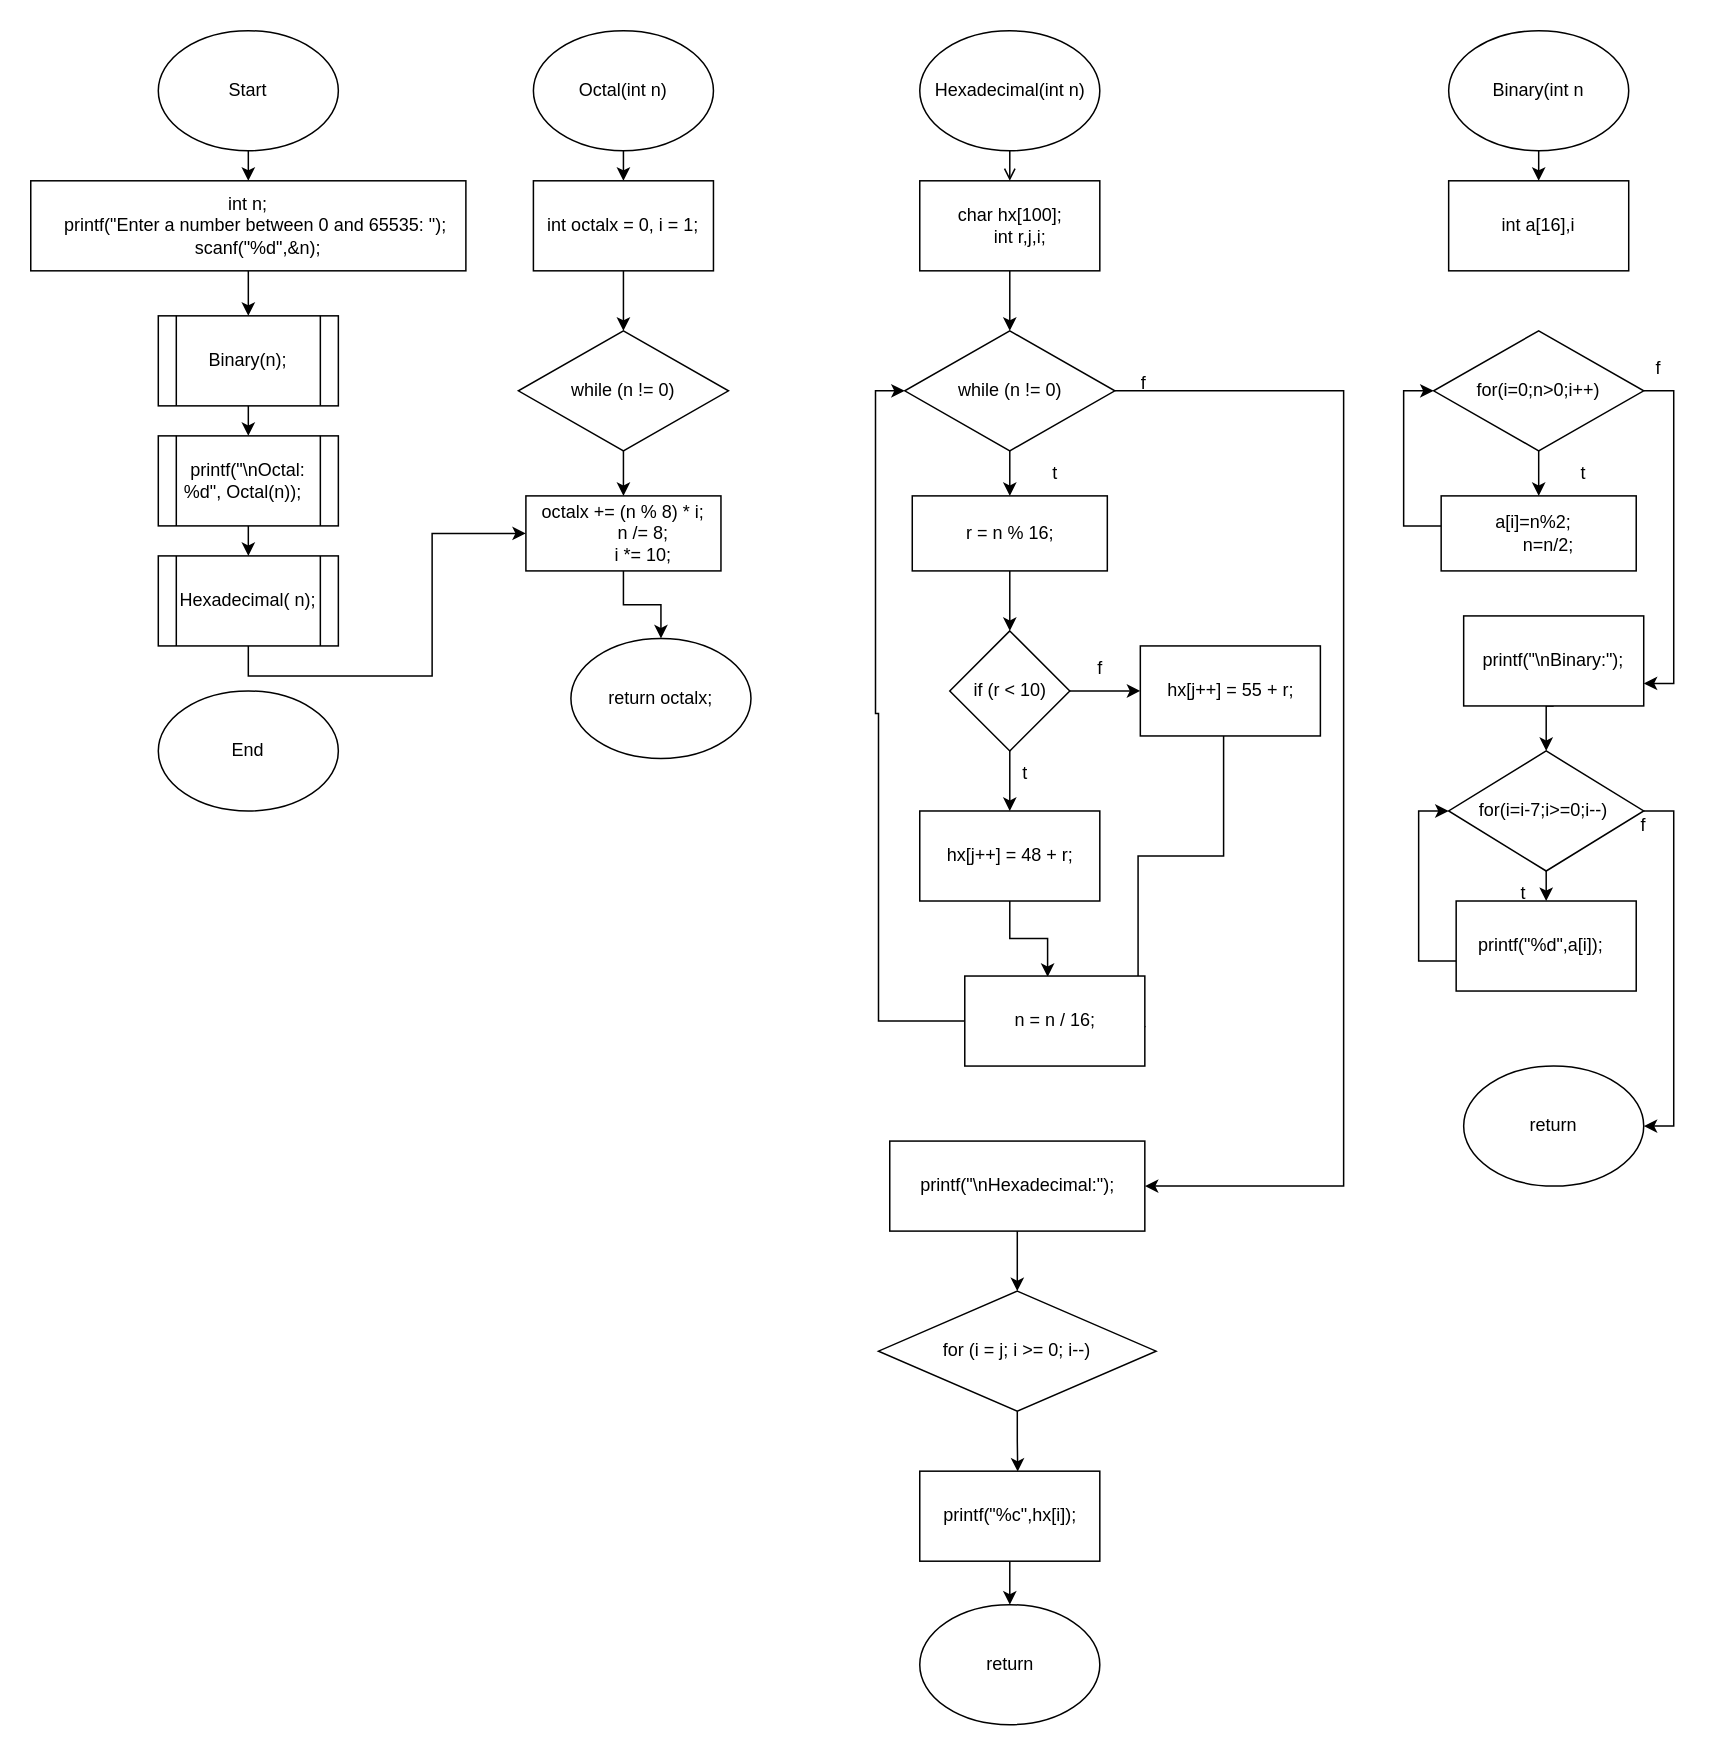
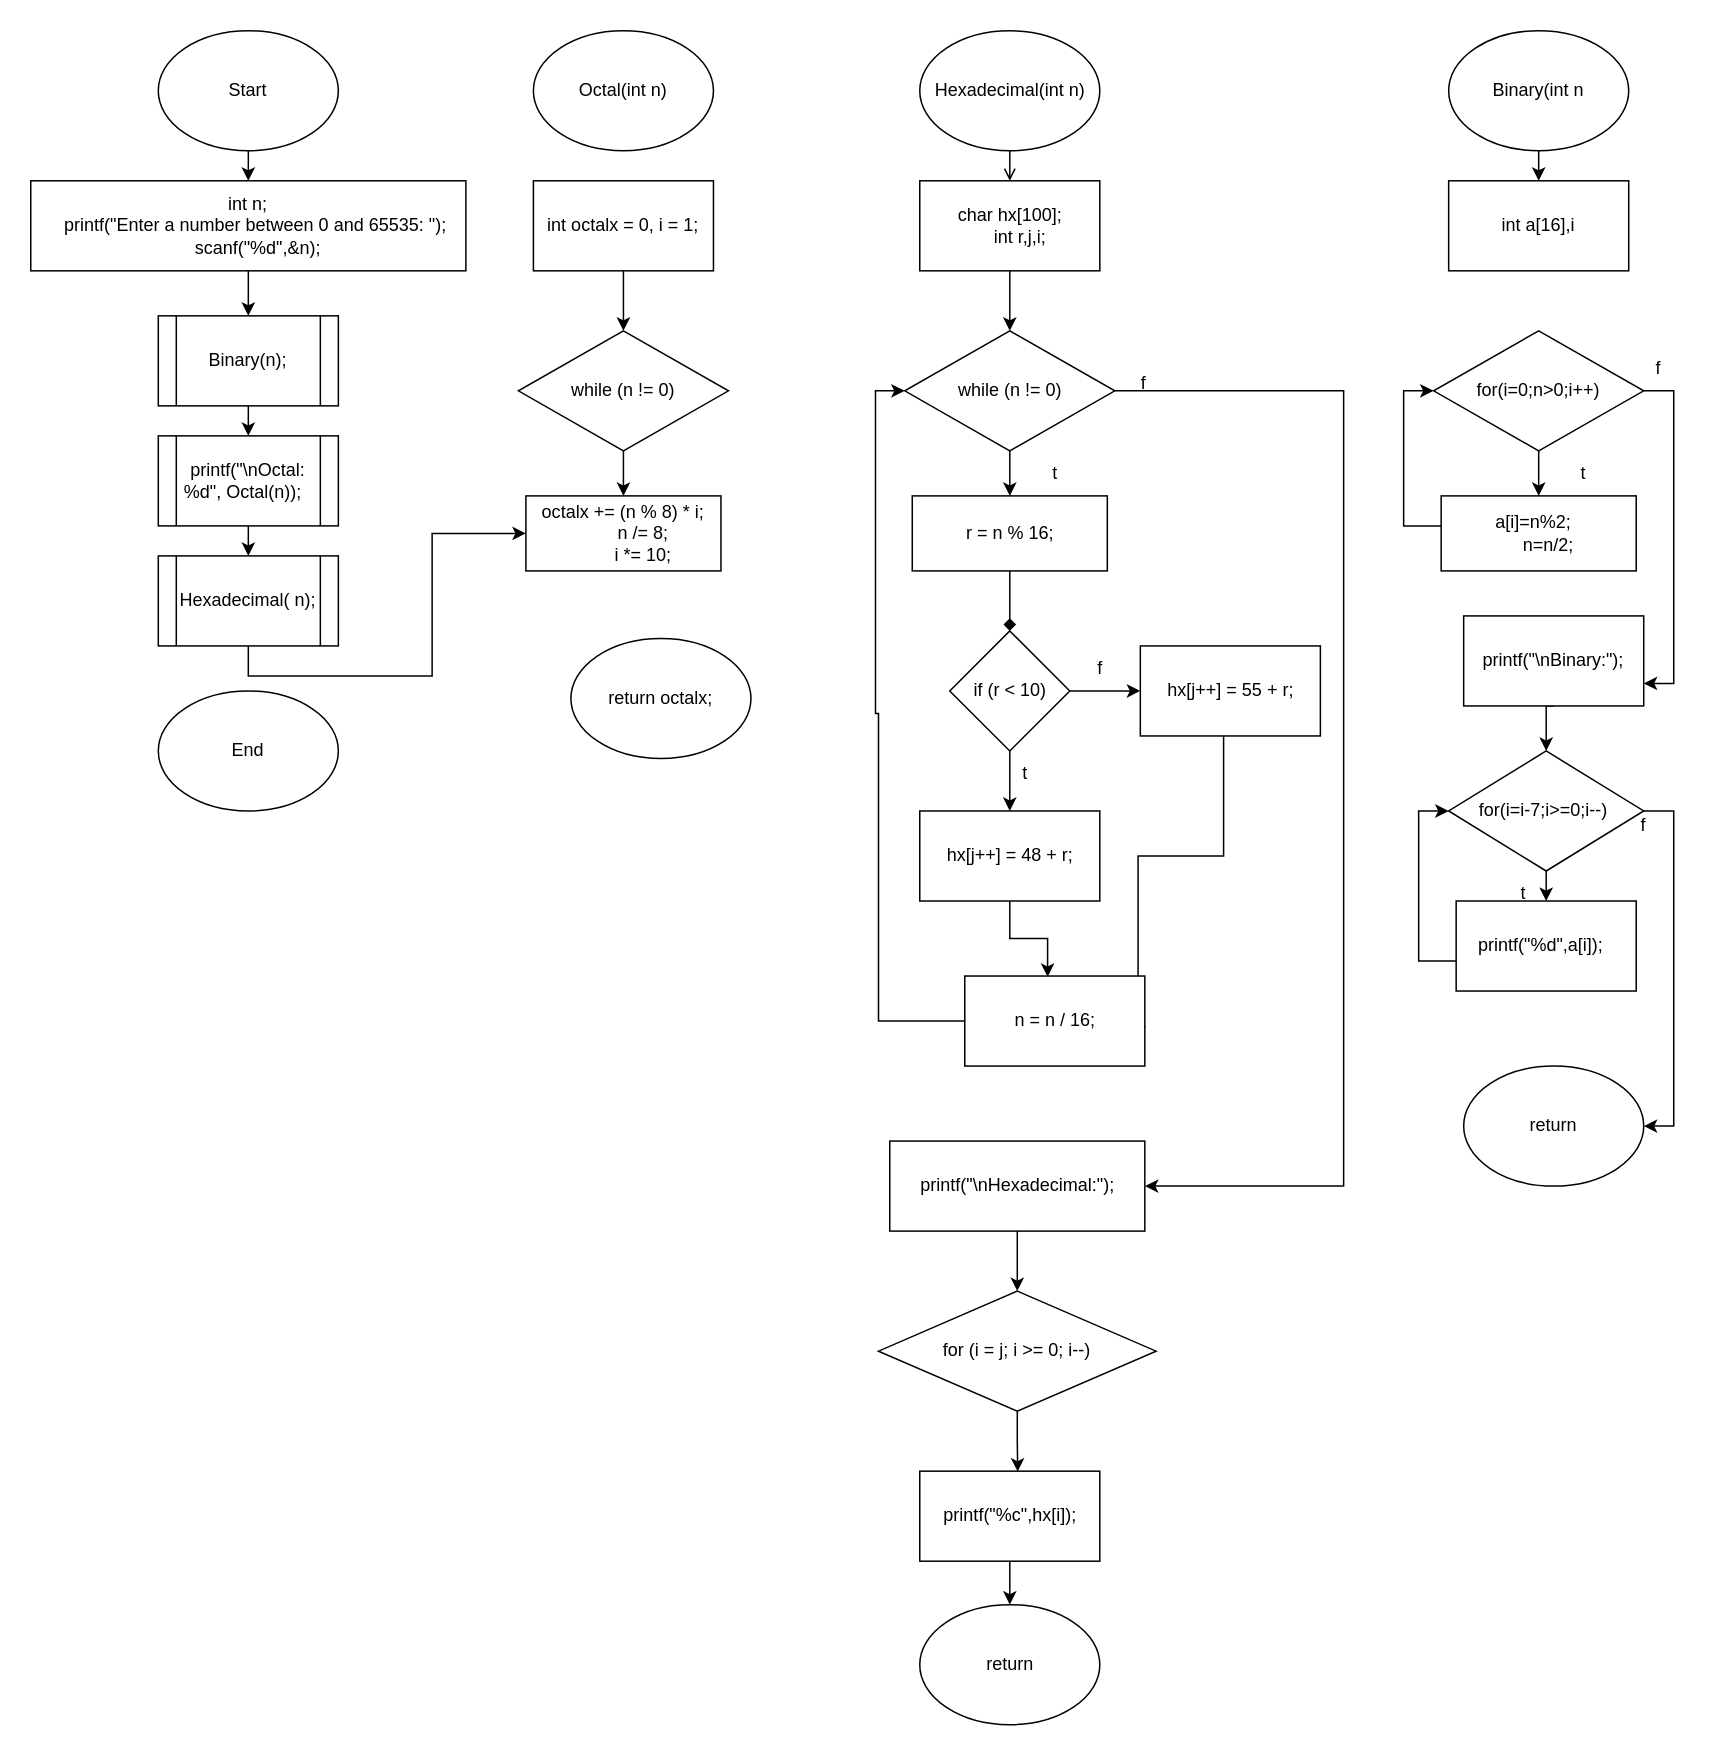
edge "Octal(int n)" -> "int octalx = 0, i = 1;": removed
edge "octalx += (n % 8) * i; n /= 8; i *= 10;" -> "return octalx;": removed
edge "r = n % 16;" -> "if (r < 10)": arrowhead classic -> diamond
